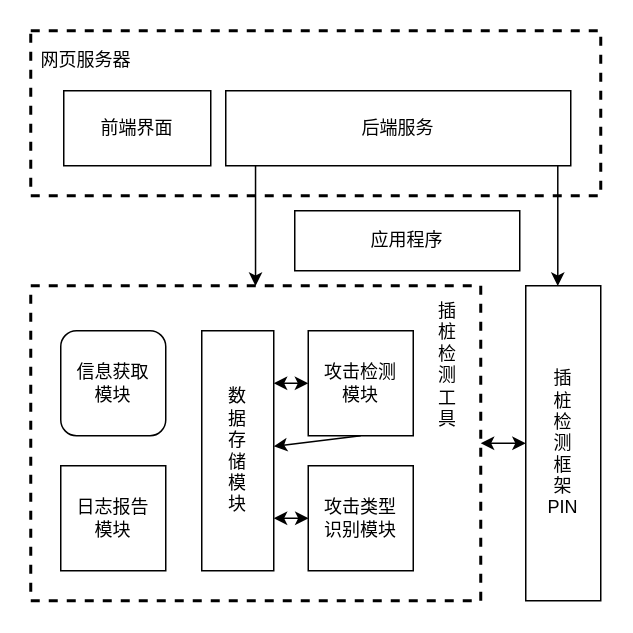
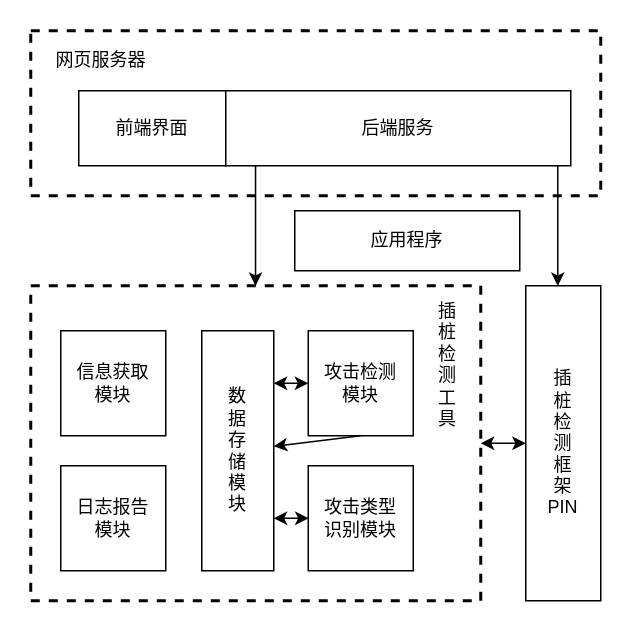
node "网页服务器": moved (98, 61) -> (113, 61)
node "前端界面": moved (137, 128) -> (152, 128)
node "信息获取 模块": shape rounded rectangle -> rectangle
